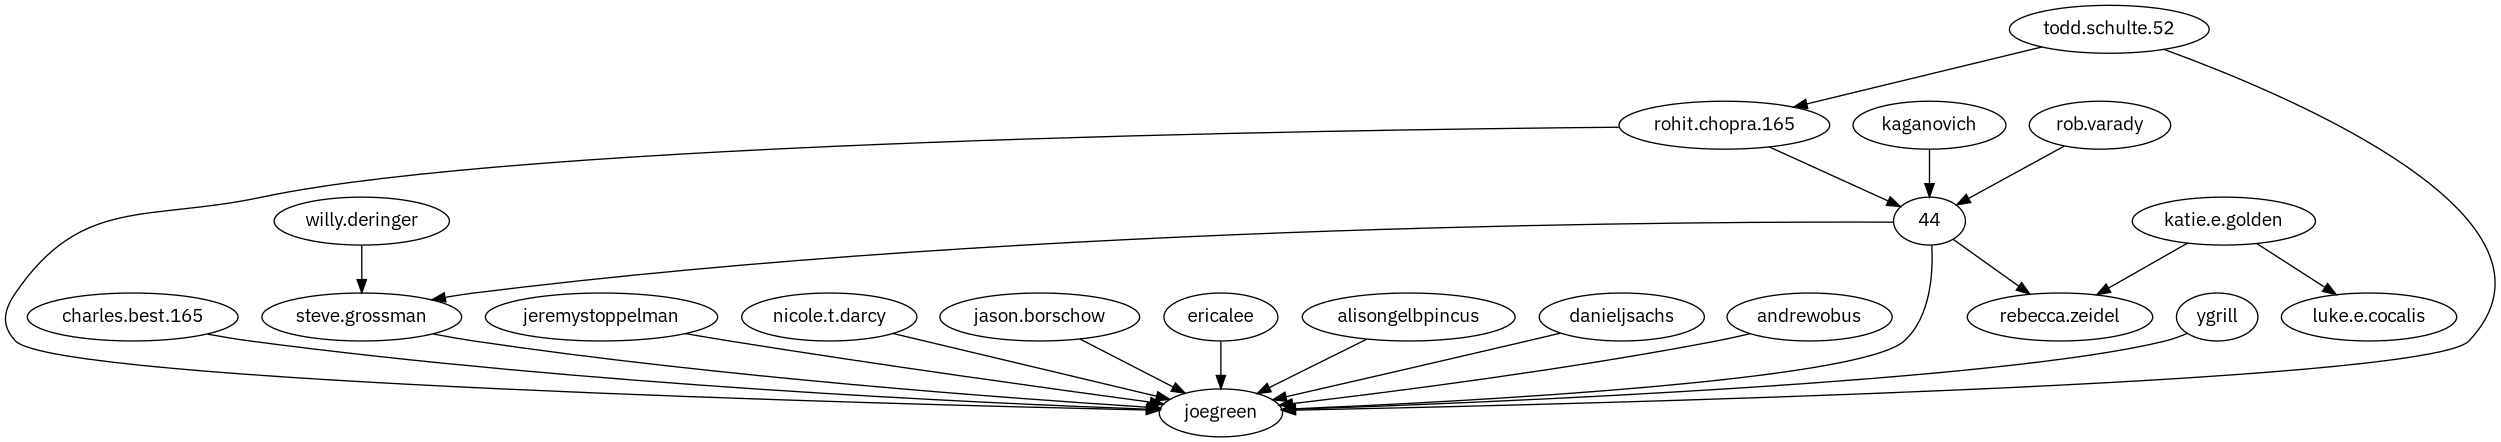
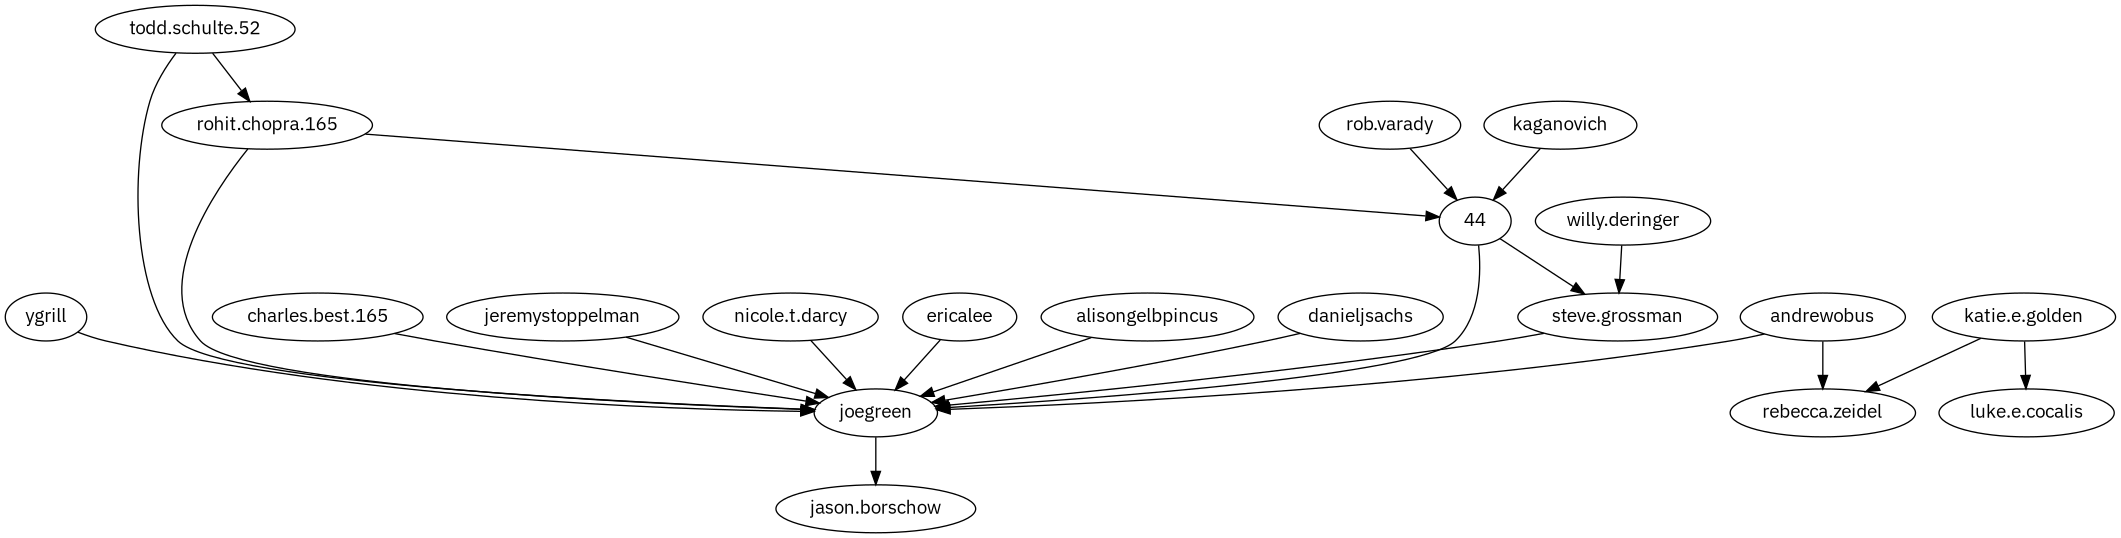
edge "44" -> "rebecca.zeidel": now "andrewobus" -> "rebecca.zeidel"
edge "jason.borschow" -> "joegreen": reversed
